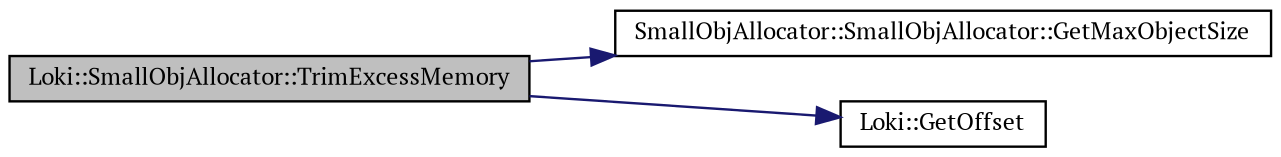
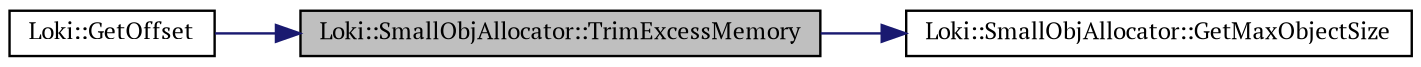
node "SmallObjAllocator::SmallObjAllocator::GetMaxObjectSize": label "SmallObjAllocator::SmallObjAllocator::GetMaxObjectSize" -> "Loki::SmallObjAllocator::GetMaxObjectSize"
edge "Loki::SmallObjAllocator::TrimExcessMemory" -> "Loki::GetOffset": reversed
